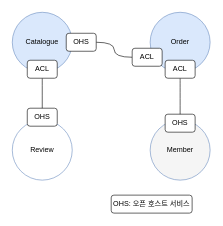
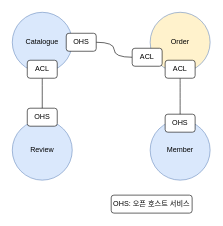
node "Order": fillcolor #dae8fc -> #fff2cc
node "Review": fillcolor #ffffff -> #dae8fc
node "Member": fillcolor #f5f5f5 -> #dae8fc
